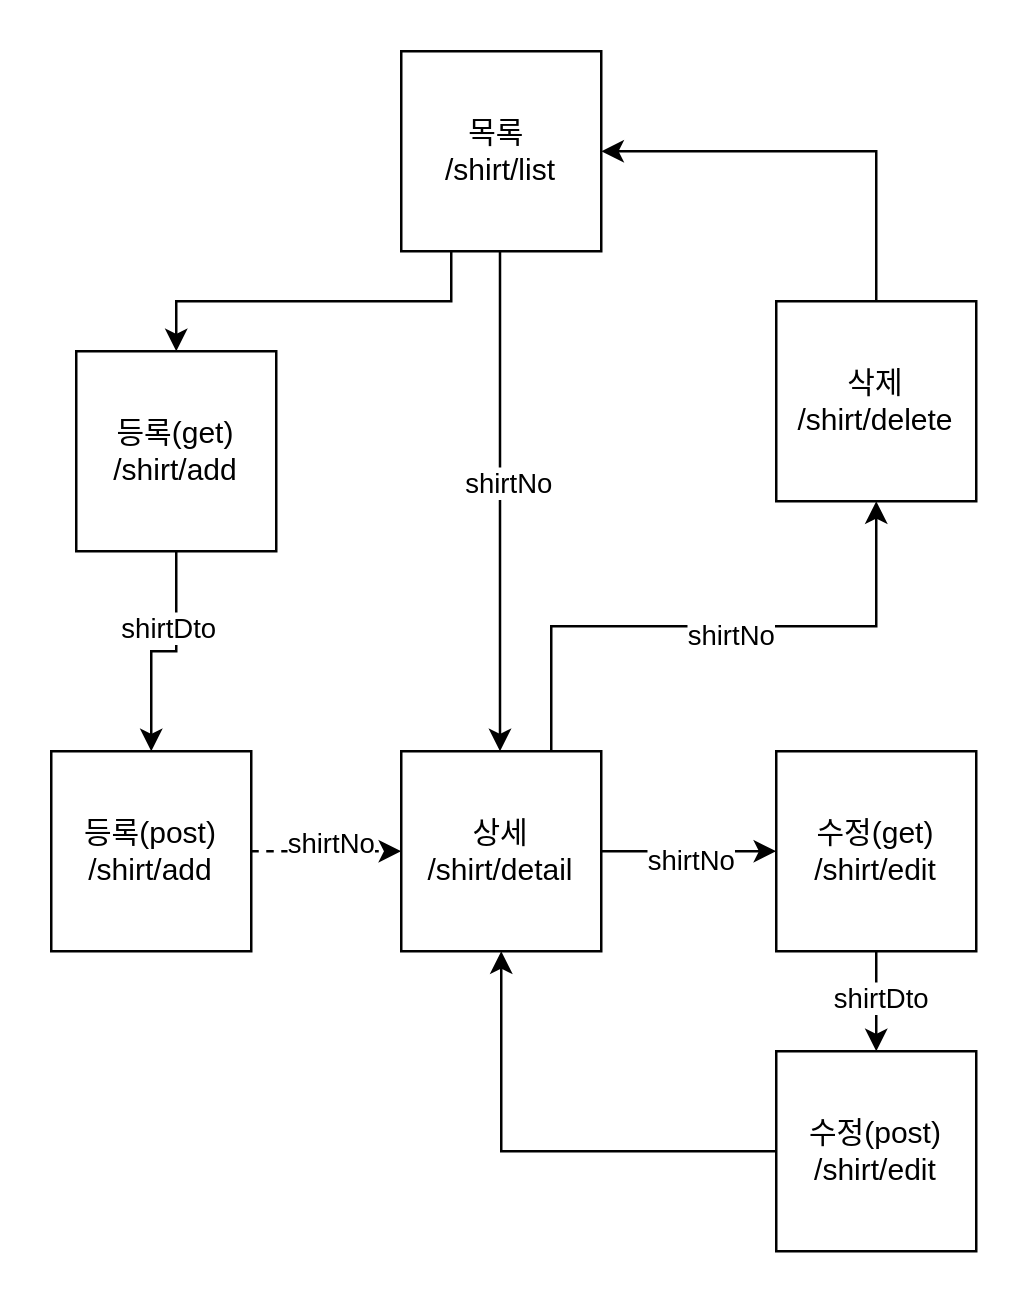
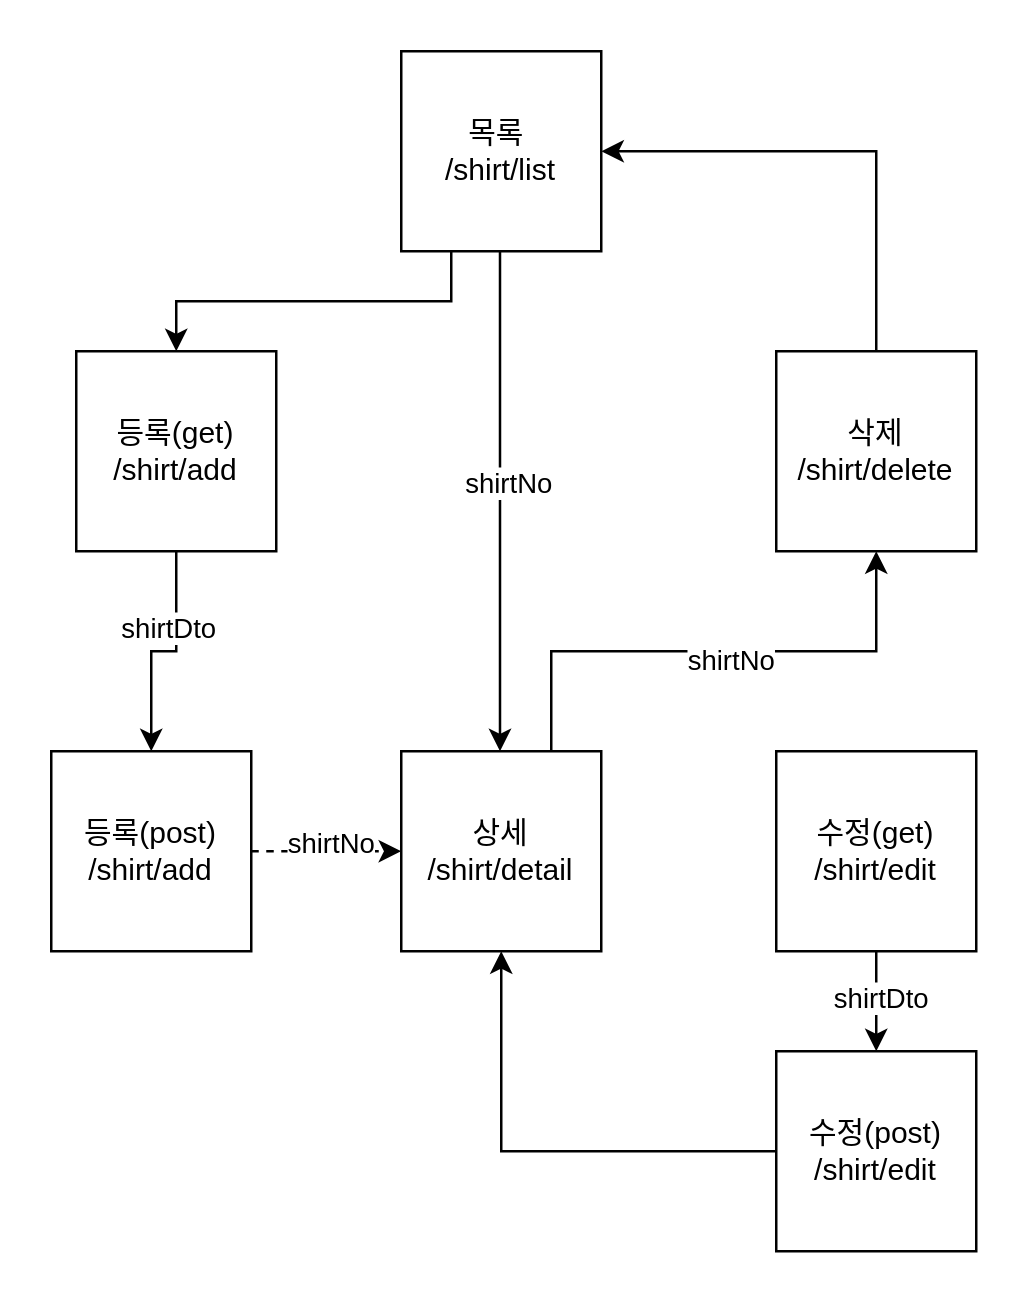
node "삭제 /shirt/delete": moved (876, 401) -> (876, 451)
edge "상세 /shirt/detail" -> "수정(get) /shirt/edit": removed, label "shirtNo"
